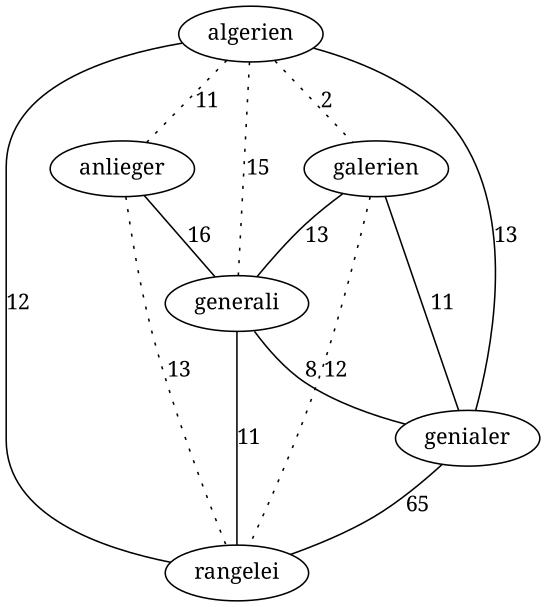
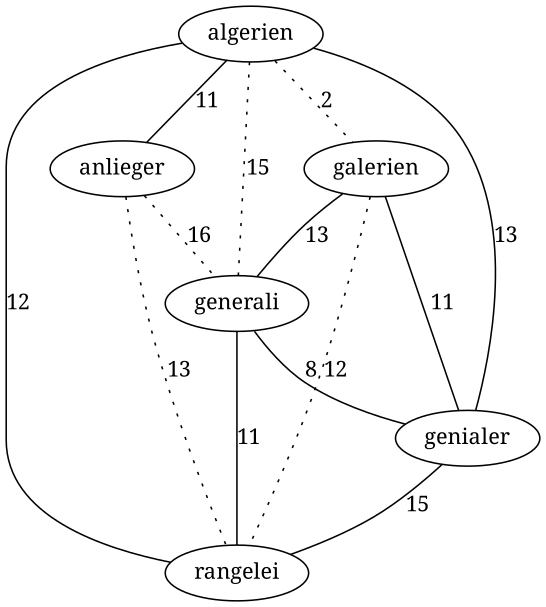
edge "algerien" -- "anlieger": style dotted -> solid
edge "anlieger" -- "generali": style solid -> dotted
edge "genialer" -- "rangelei": label "65" -> "15"
